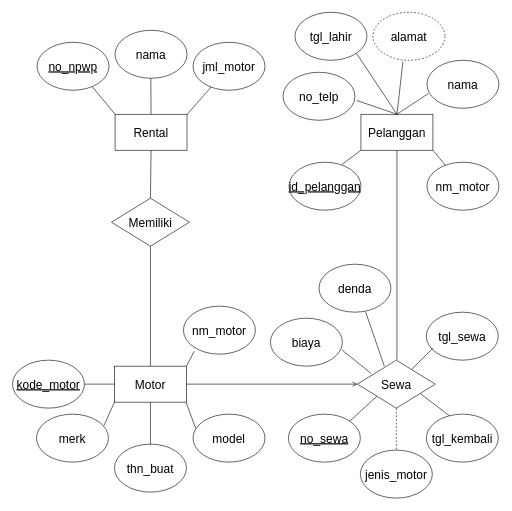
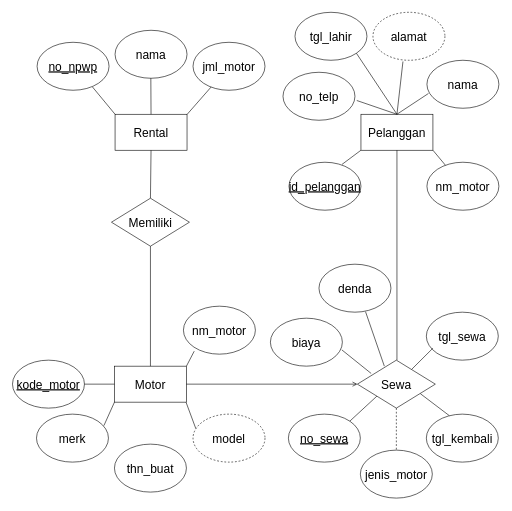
edge "Motor" -- "thn_buat": removed
node "model": style solid -> dashed
